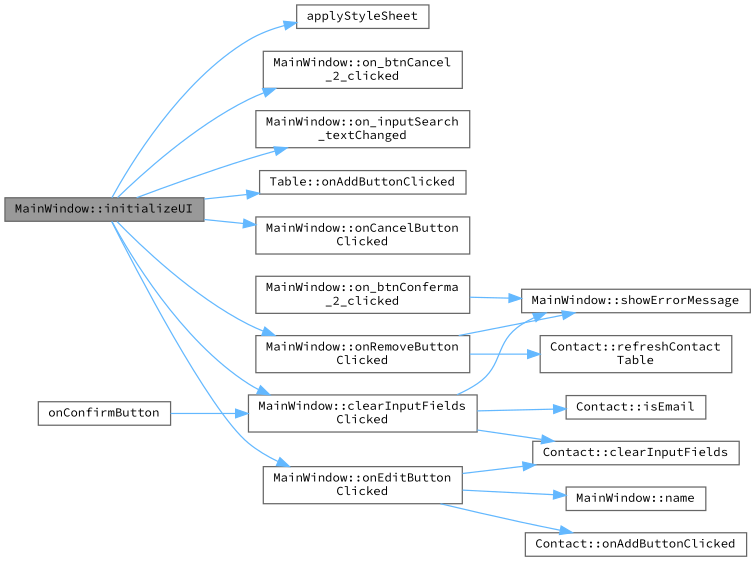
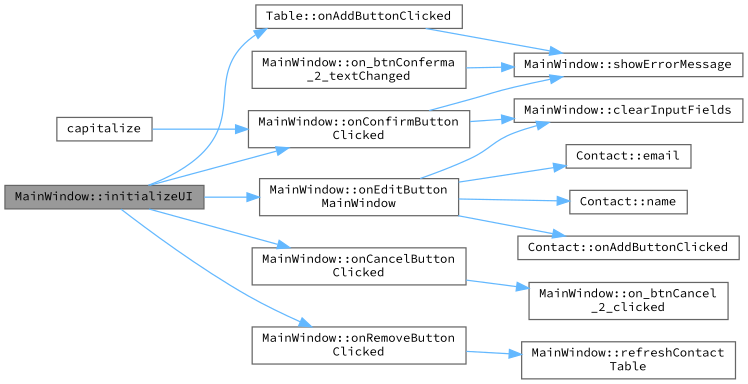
node "applyStyleSheet": removed
node "MainWindow::on_inputSearch _textChanged": removed
edge "MainWindow::initializeUI" -> "MainWindow::on_btnCancel _2_clicked": now "MainWindow::onCancelButton Clicked" -> "MainWindow::on_btnCancel _2_clicked"
node "Contact::email": added
node "MainWindow::on_btnConferma _2_clicked": label "MainWindow::on_btnConferma _2_clicked" -> "MainWindow::on_btnConferma _2_textChanged"
edge "MainWindow::onRemoveButton Clicked" -> "MainWindow::showErrorMessage": now "Table::onAddButtonClicked" -> "MainWindow::showErrorMessage"
node "Contact::refreshContact Table": label "Contact::refreshContact Table" -> "MainWindow::refreshContact Table"
node "Contact::isEmail": removed
node "onConfirmButton": label "onConfirmButton" -> "capitalize"
node "MainWindow::clearInputFields Clicked": label "MainWindow::clearInputFields Clicked" -> "MainWindow::onConfirmButton Clicked"
node "Contact::clearInputFields": label "Contact::clearInputFields" -> "MainWindow::clearInputFields"
node "MainWindow::onEditButton Clicked": label "MainWindow::onEditButton Clicked" -> "MainWindow::onEditButton MainWindow"
node "MainWindow::name": label "MainWindow::name" -> "Contact::name"
